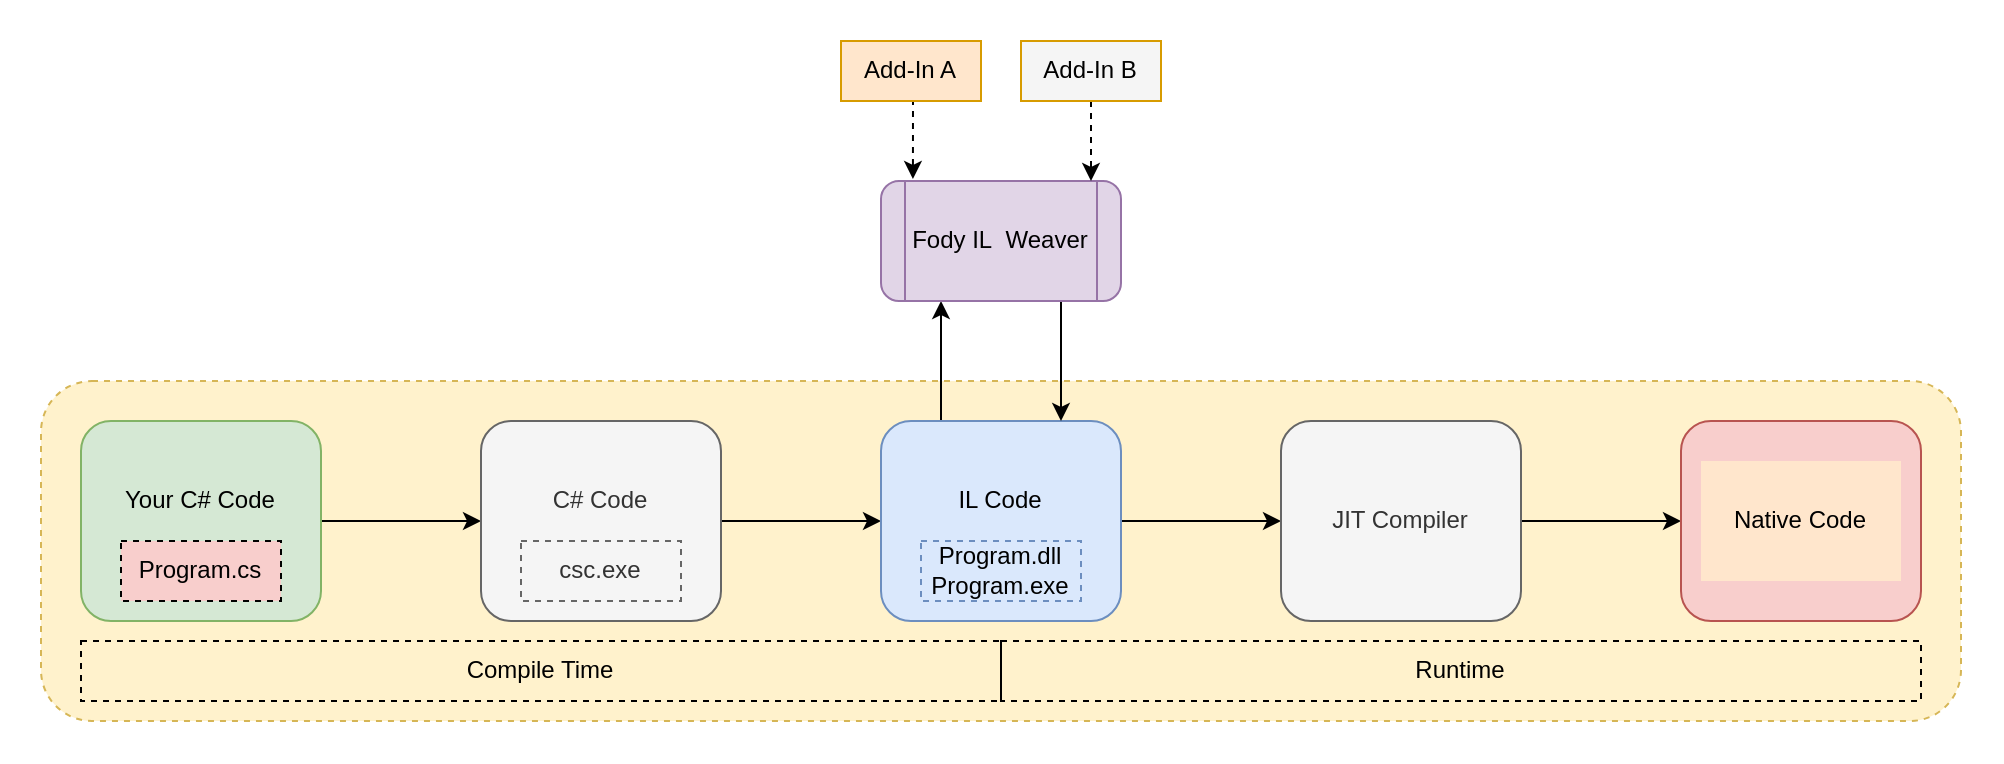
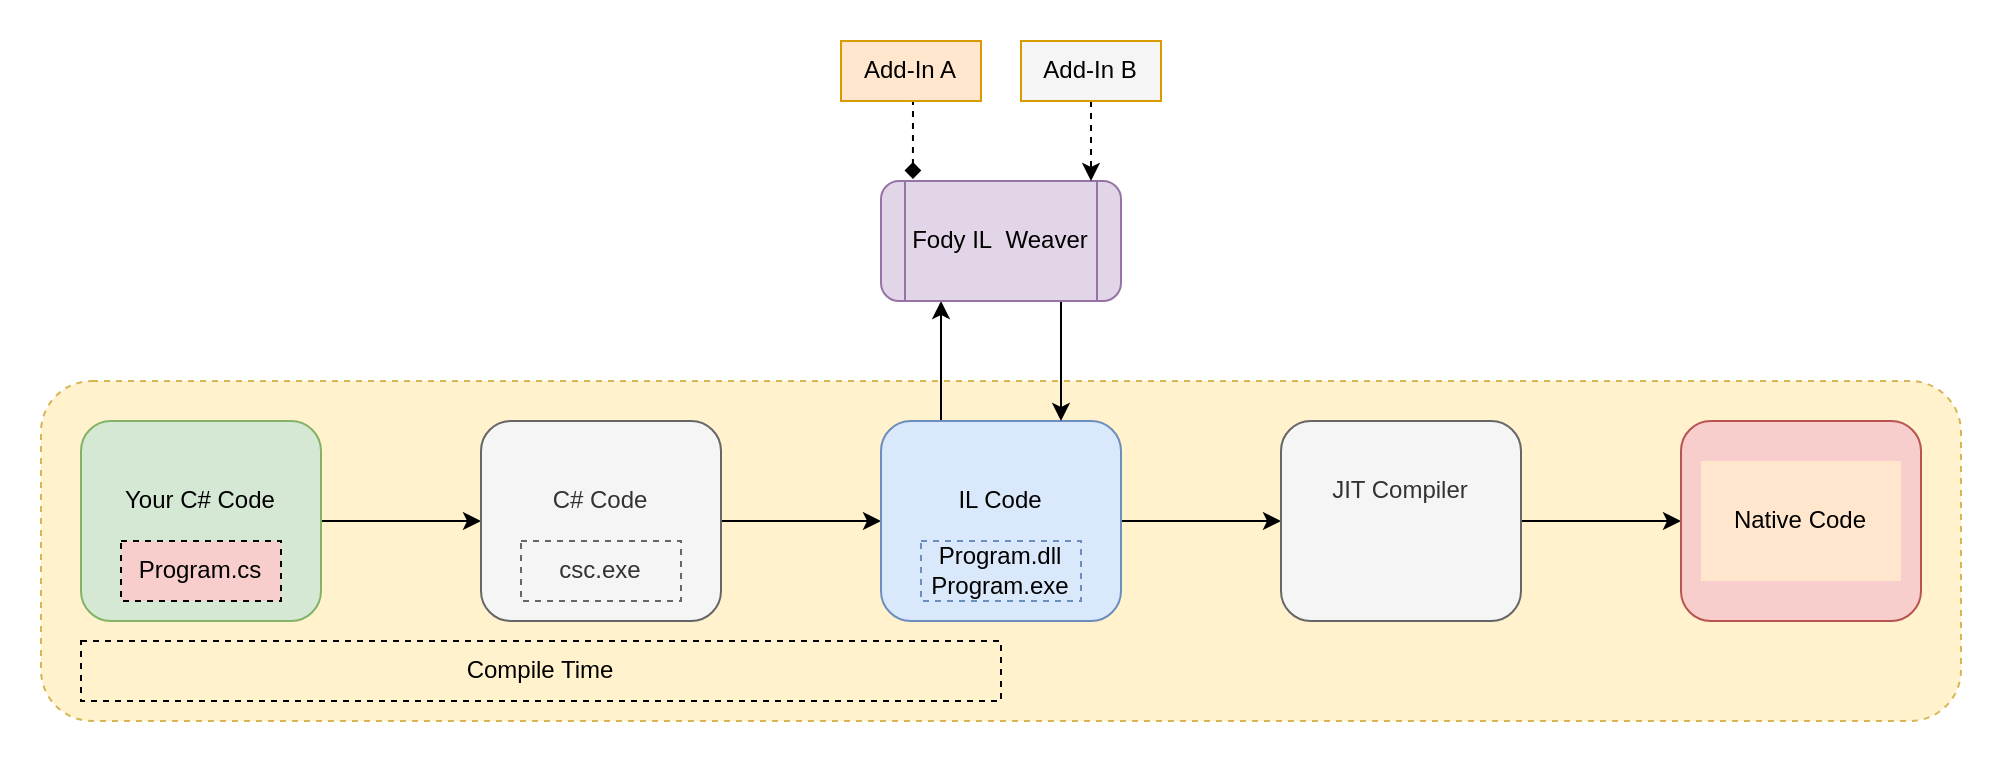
edge "Add-In A" -> "Fody IL Weaver": arrowhead classic -> diamond
node "JIT Compiler": moved (1401, 521) -> (1401, 491)
node "Runtime": removed
